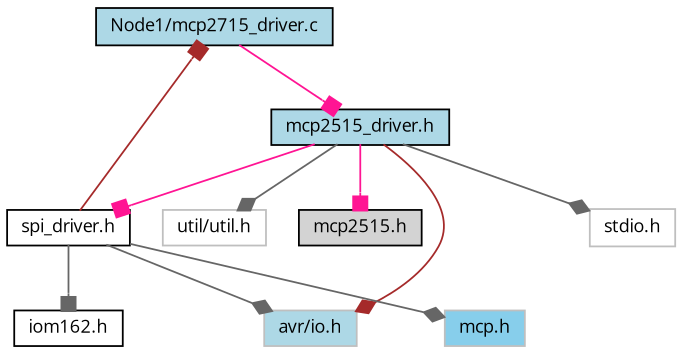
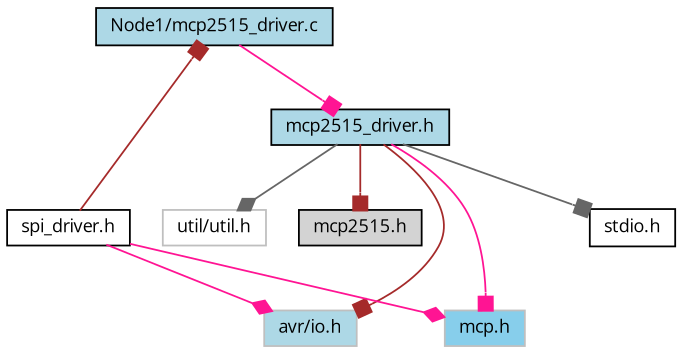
node "Node1/mcp2715_driver.c": label "Node1/mcp2715_driver.c" -> "Node1/mcp2515_driver.c"
edge "mcp2515_driver.h" -> "mcp2515.h": color deeppink -> brown
edge "mcp2515_driver.h" -> "stdio.h": arrowhead diamond -> box
edge "mcp2515_driver.h" -> "spi_driver.h": now "mcp2515_driver.h" -> "mcp.h"
node "stdio.h": color grey75 -> black
edge "mcp2515_driver.h" -> "avr/io.h": arrowhead diamond -> box
edge "spi_driver.h" -> "avr/io.h": color gray40 -> deeppink
edge "spi_driver.h" -> "mcp.h": color gray40 -> deeppink
node "iom162.h": removed
